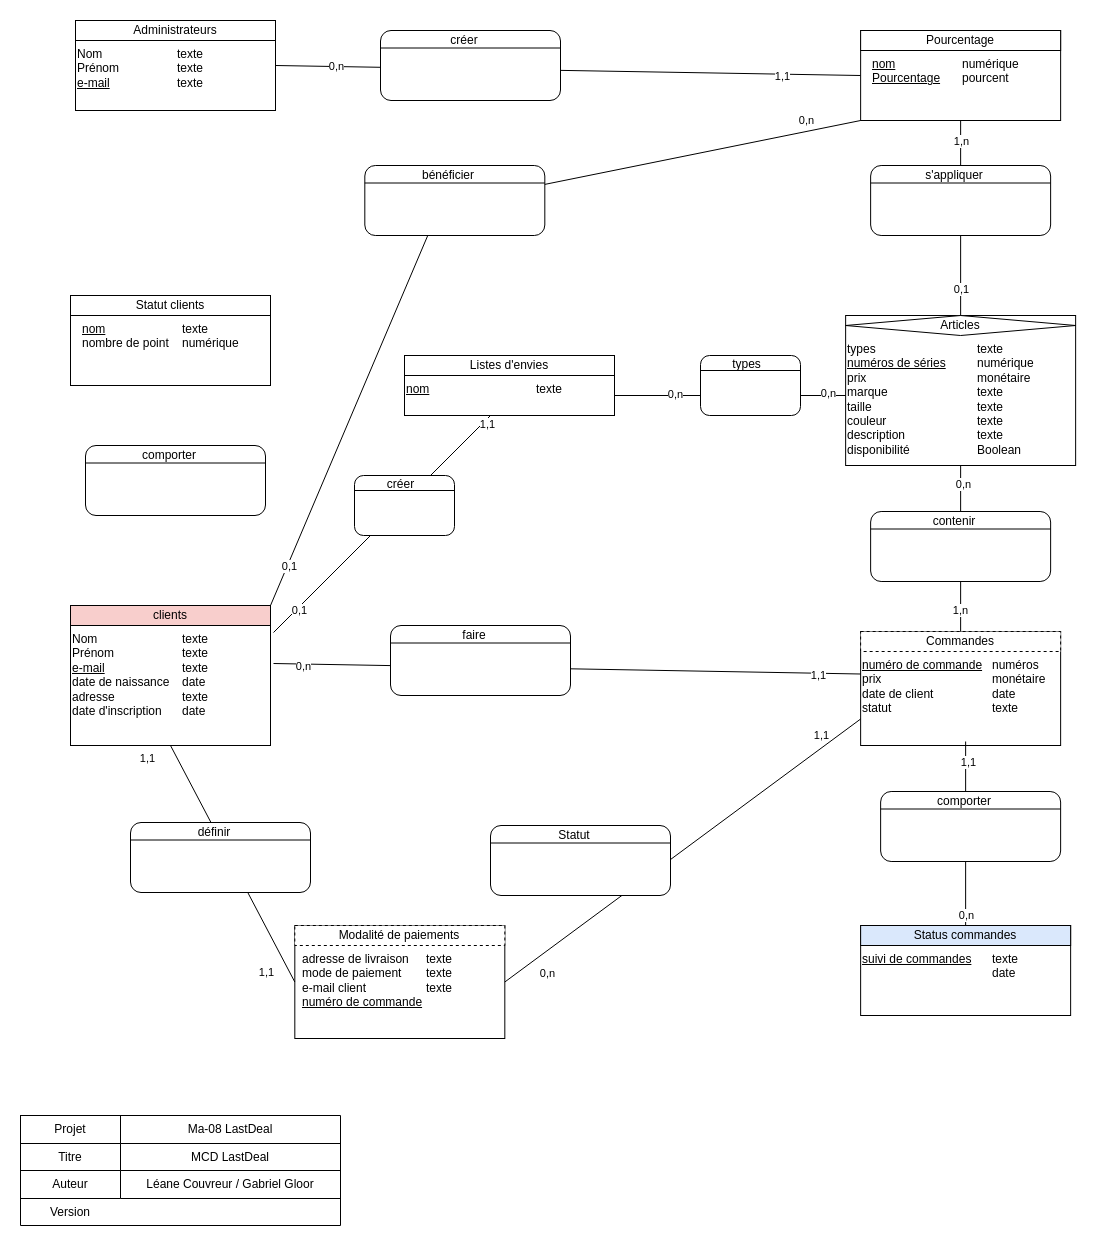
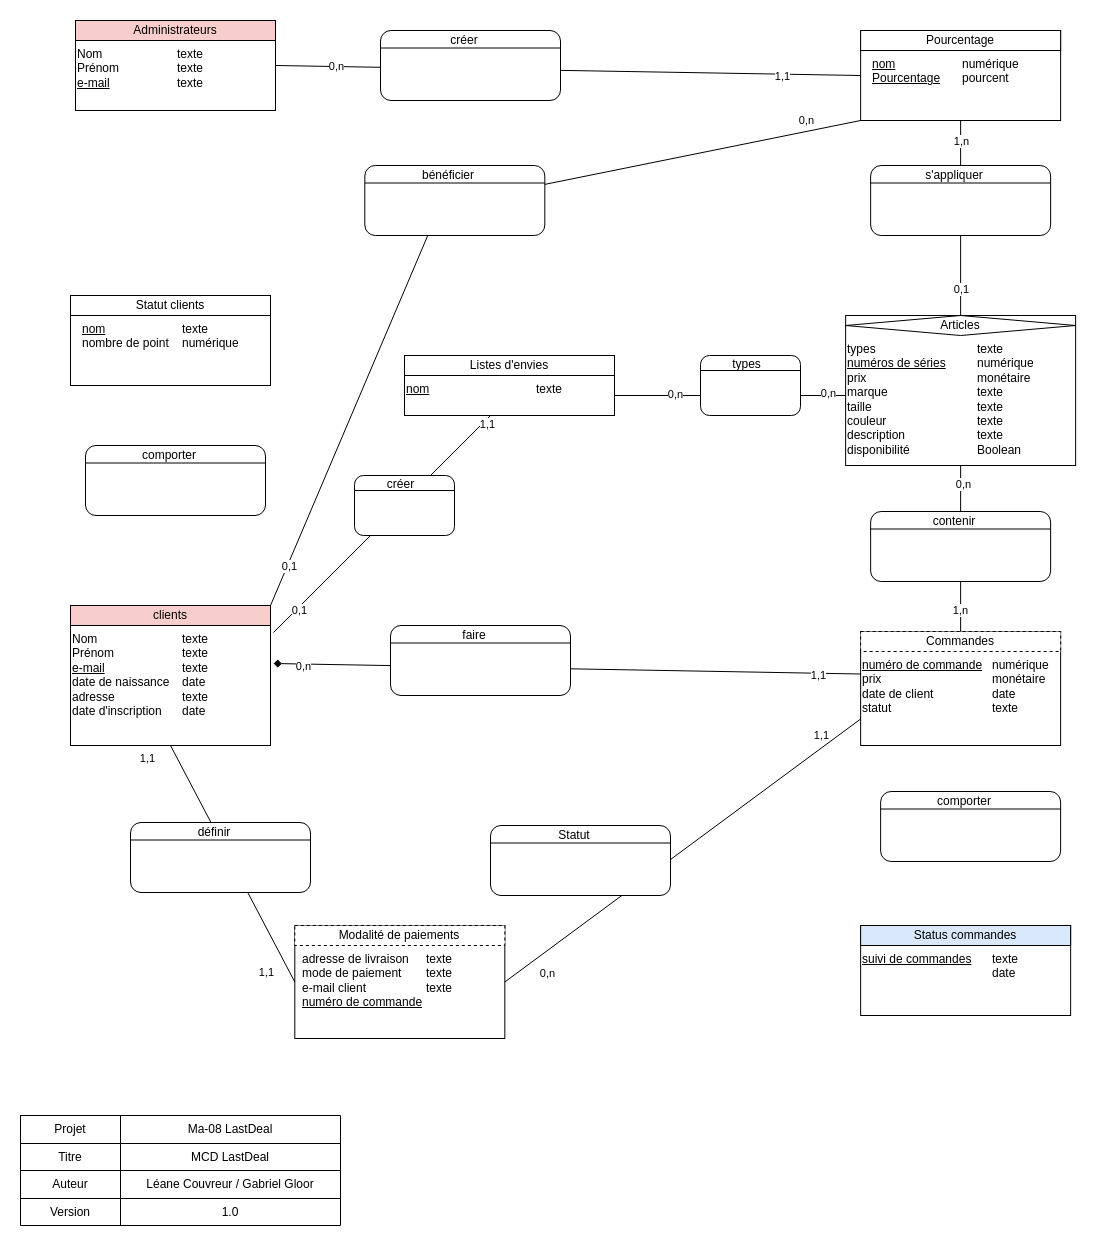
node "Administrateurs": fillcolor #ffffff -> #f8cecc
edge "texte texte texte date texte date" -- "numéro de commande prix date de client statut": arrowhead none -> diamond
node "numéros monétaire date texte": label "numéros monétaire date texte" -> "numérique monétaire date texte"
edge "numéro de commande prix date de client statut" -- "Status commandes": removed, labels "1,1", "0,n"
node "1.0": added
